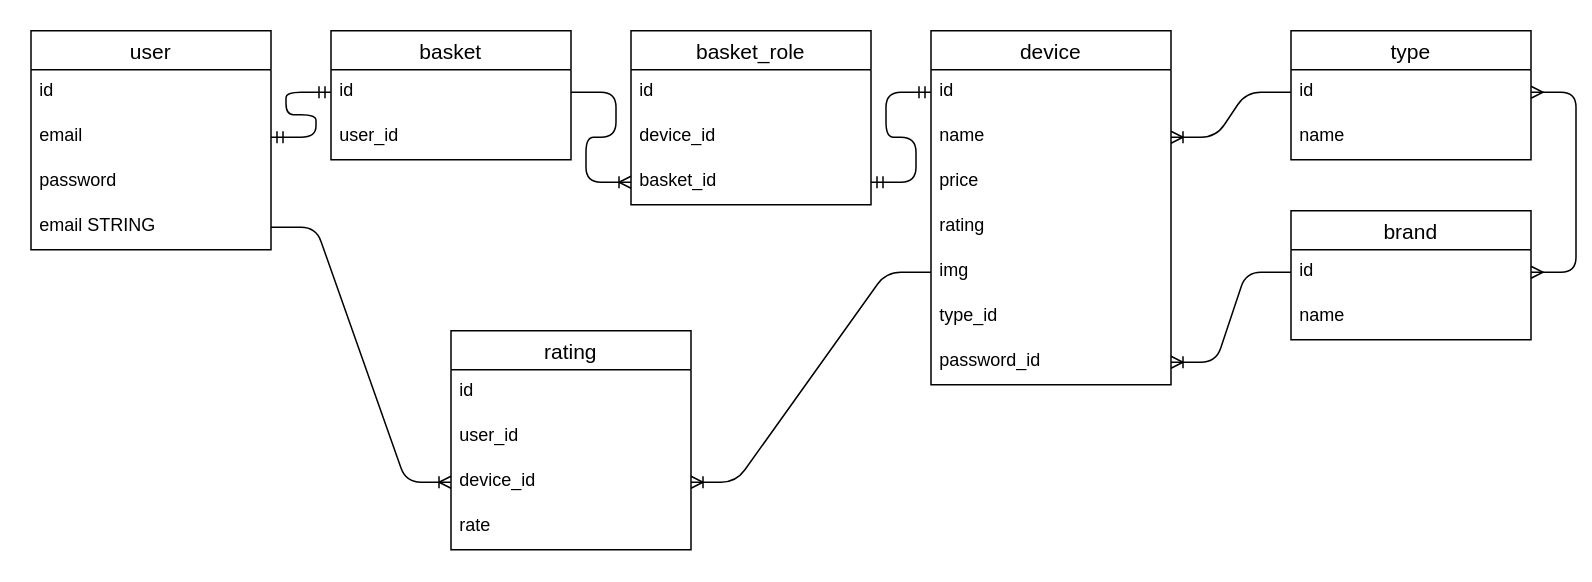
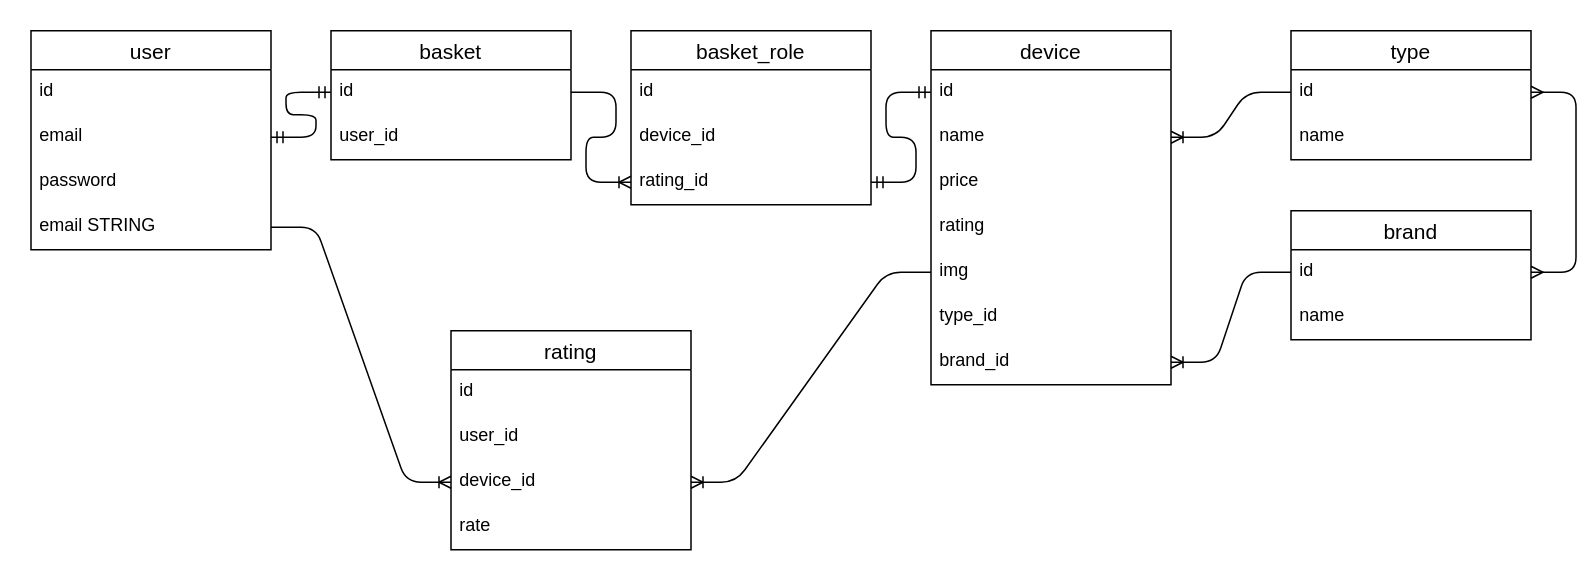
node "basket_id": label "basket_id" -> "rating_id"
node "password_id": label "password_id" -> "brand_id"
